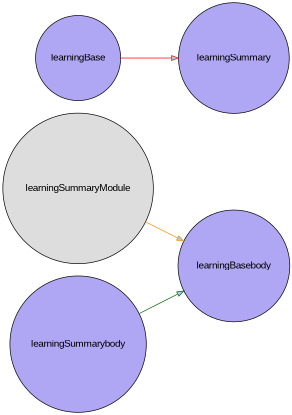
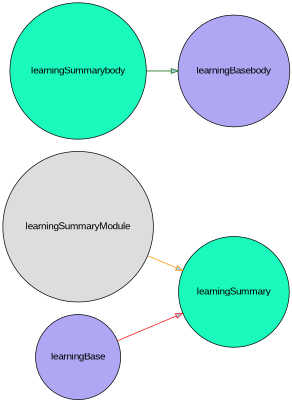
node "learningSummary": fillcolor #afa7f4 -> #1afabc
edge "learningSummaryModule" -> "learningBasebody": now "learningSummaryModule" -> "learningSummary"
node "learningSummarybody": fillcolor #afa7f4 -> #1afabc
